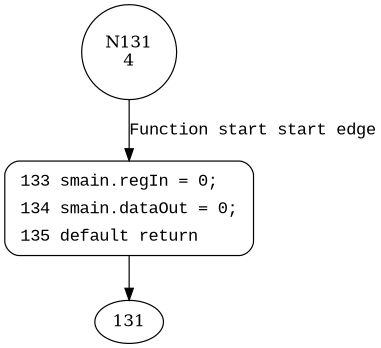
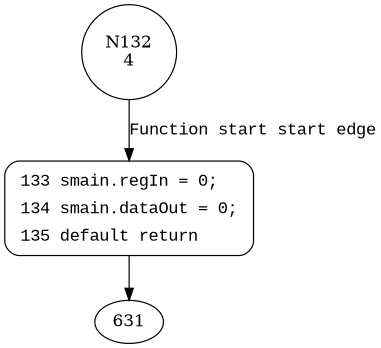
node "N131 4": label "N131 4" -> "N132 4"
node "131": label "131" -> "631"
